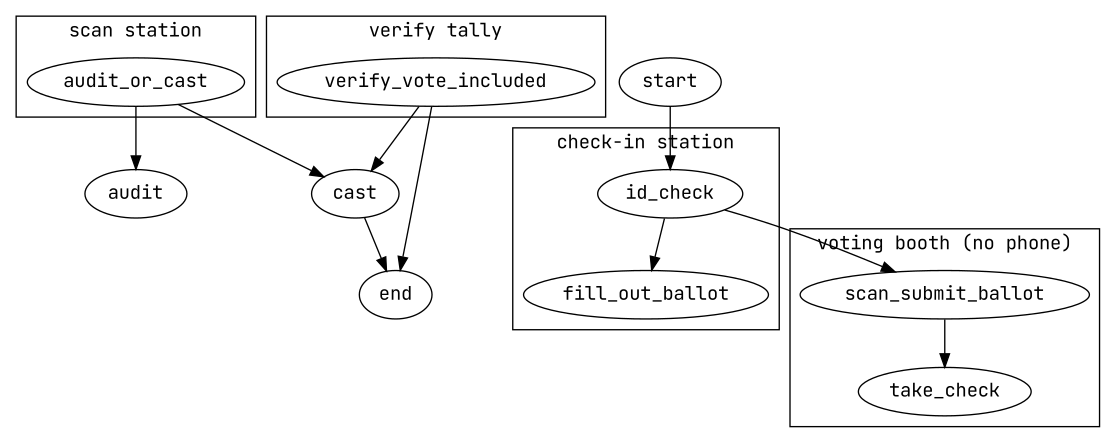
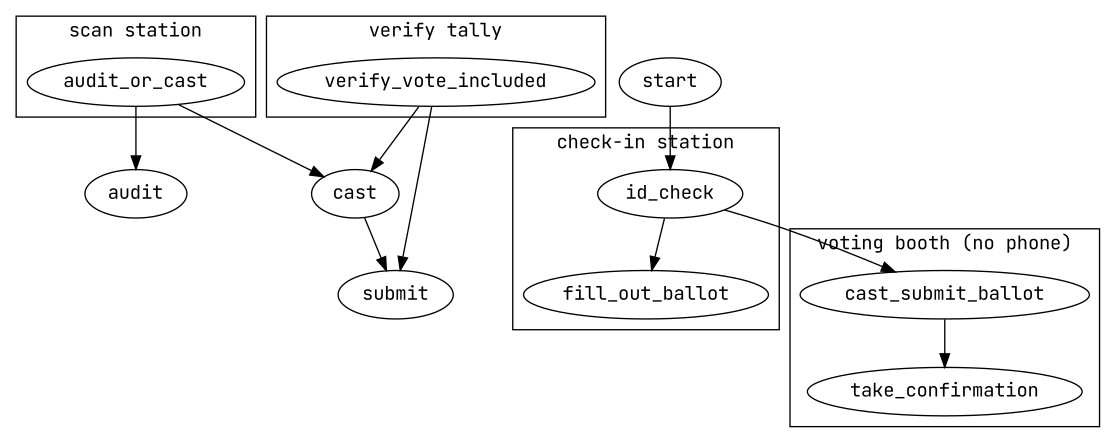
node "end": label "end" -> "submit"
node "scan_submit_ballot": label "scan_submit_ballot" -> "cast_submit_ballot"
node "take_check": label "take_check" -> "take_confirmation"
